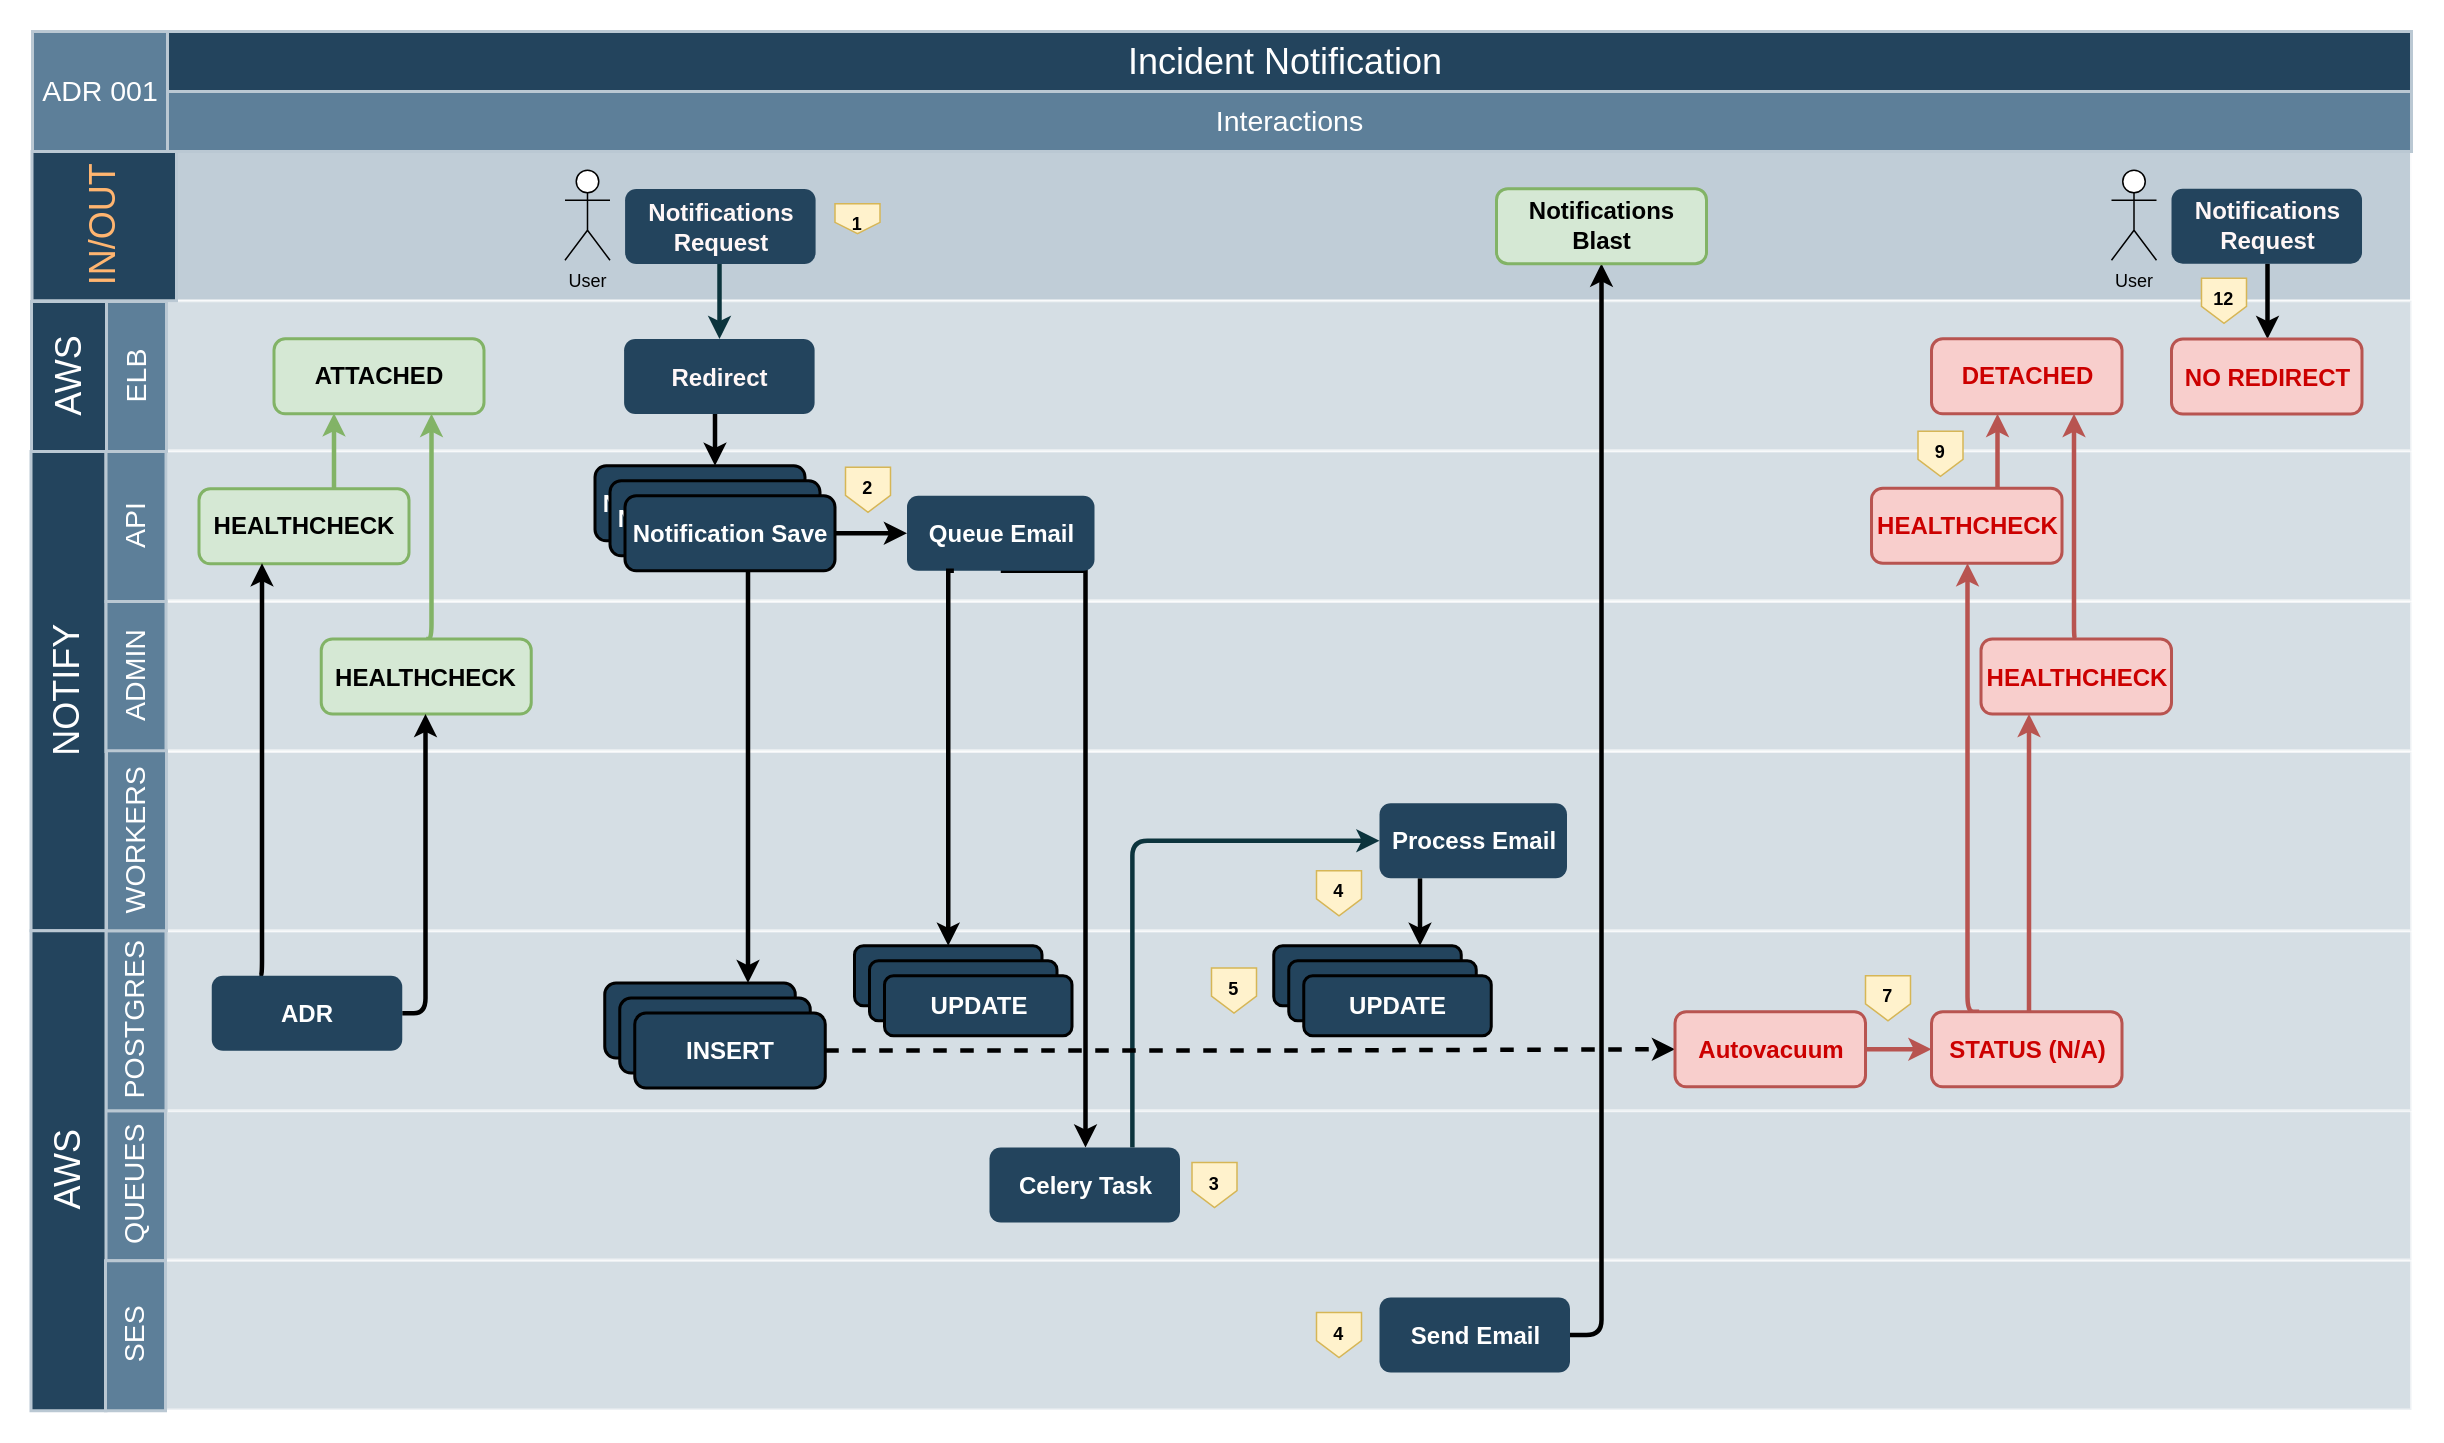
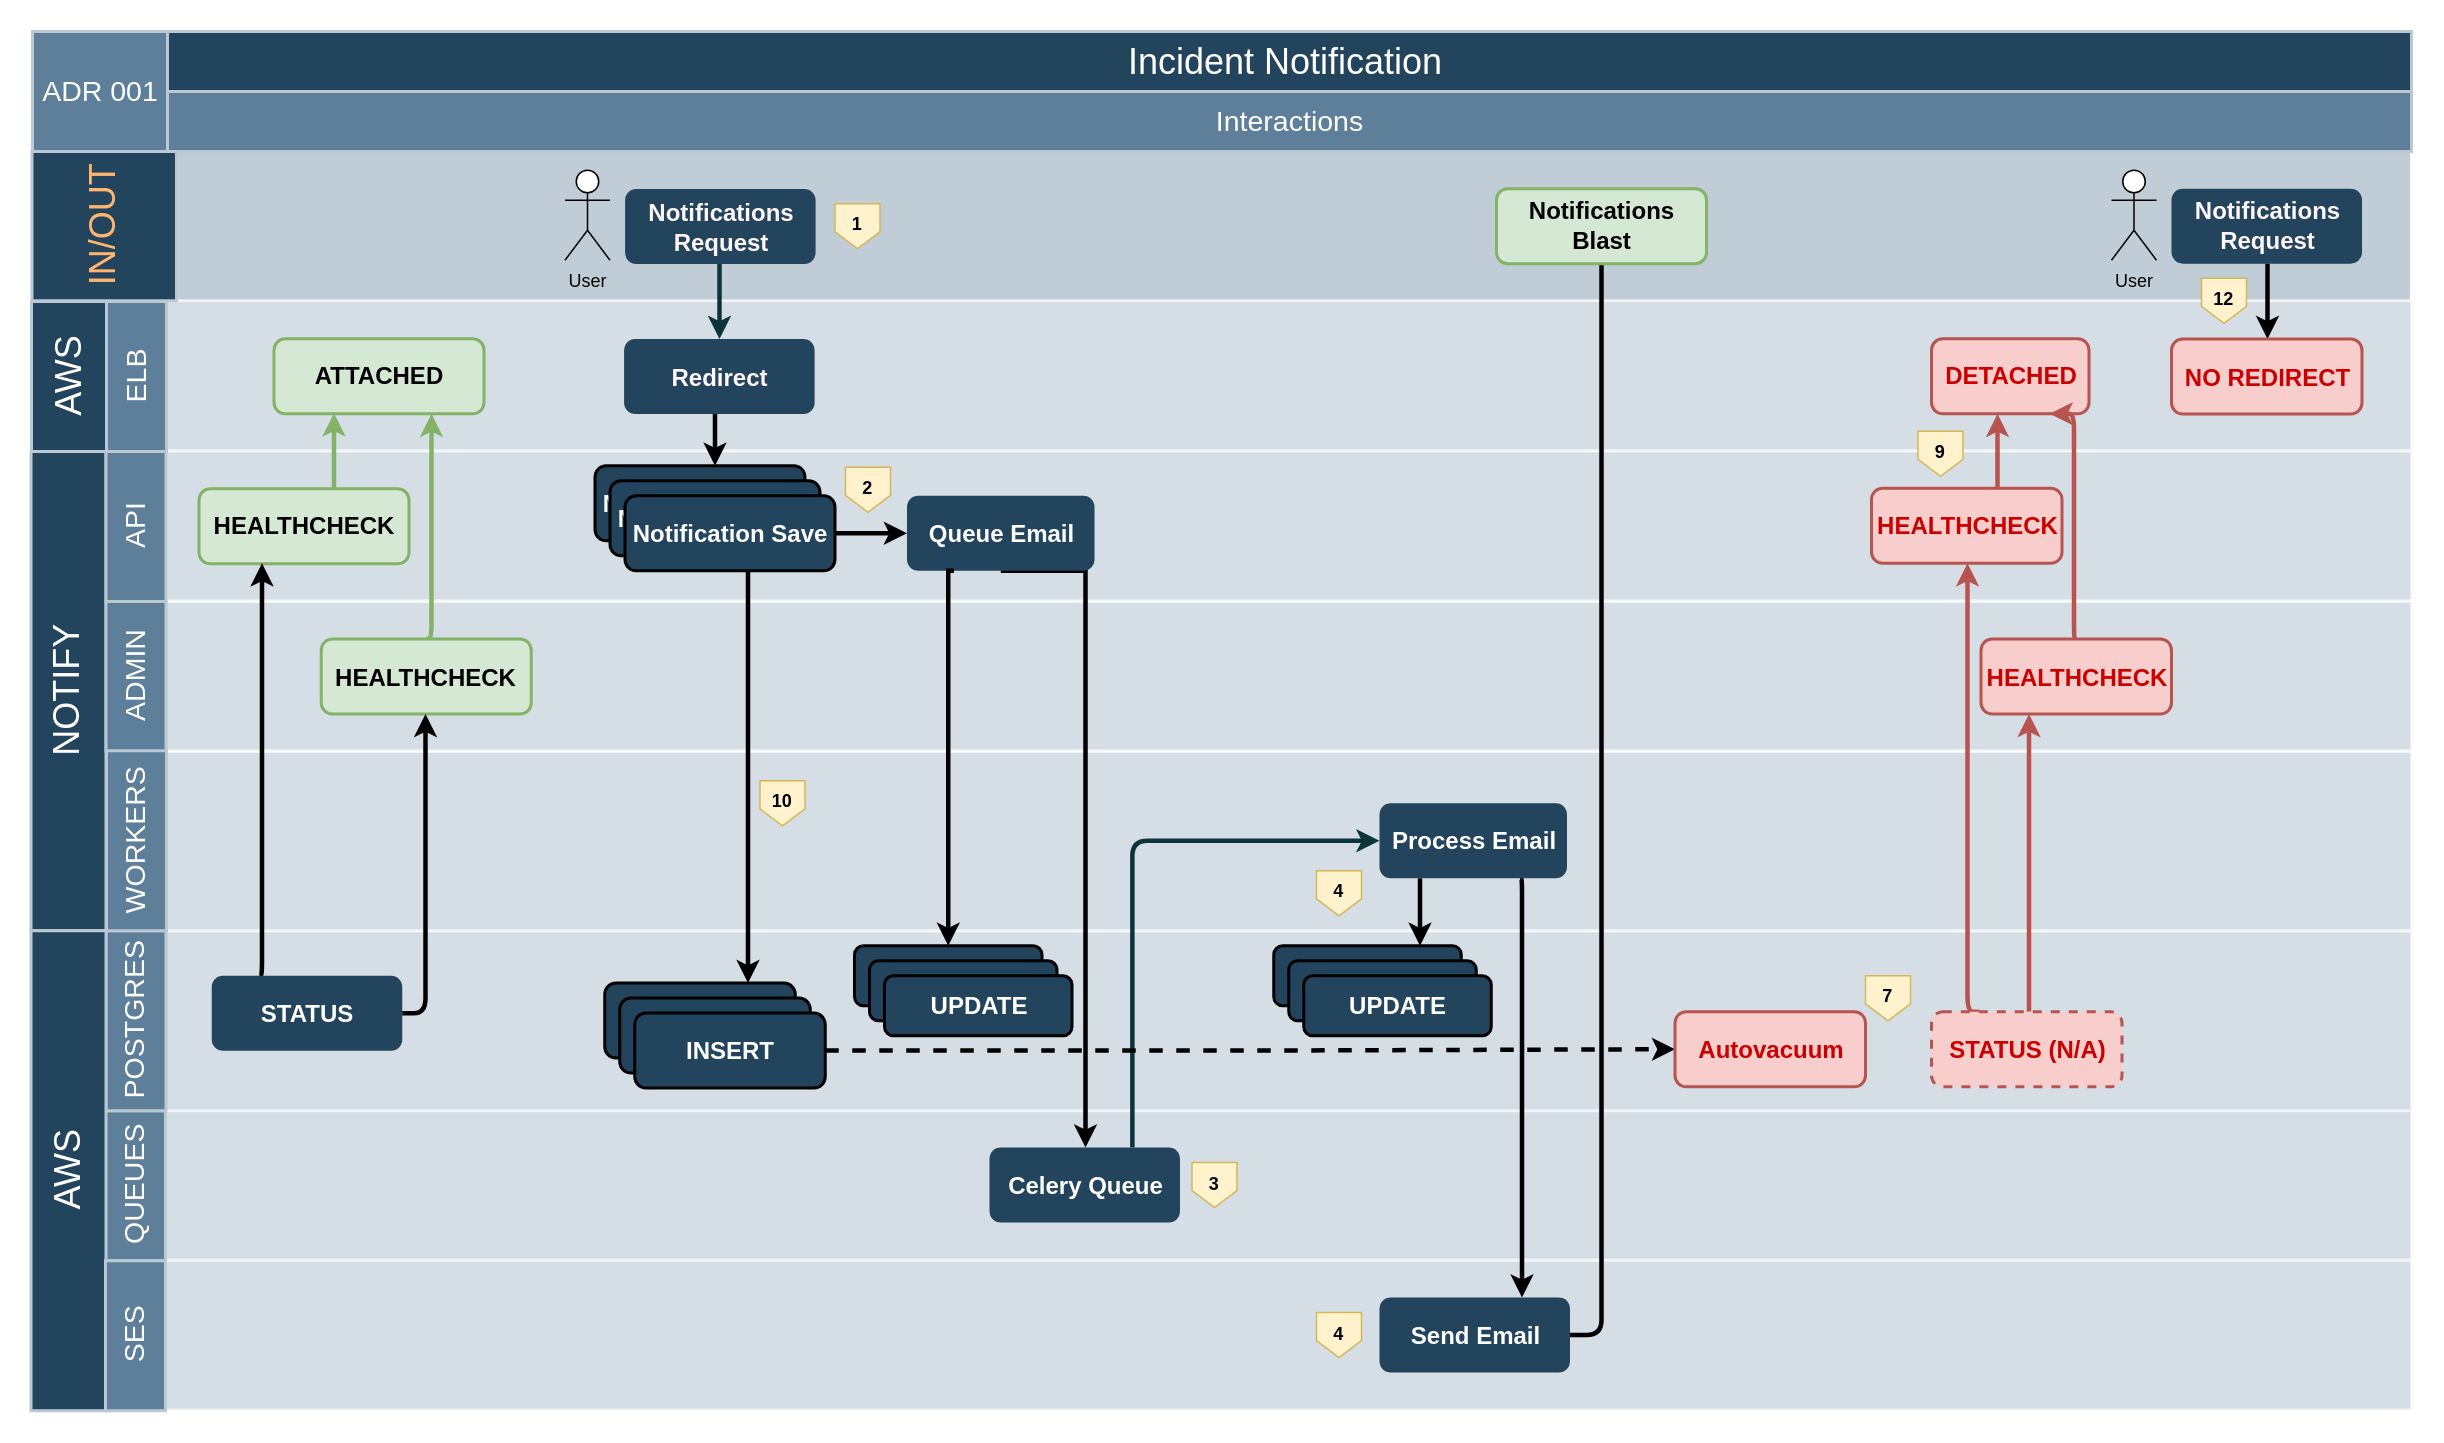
node "1": size 45x30 -> 45x45
edge "Send Email" -> "Notifications Blast": arrowhead classic -> none
node "DETACHED": size 191x75 -> 158x75
node "10": added
node "5": removed
node "ADR": label "ADR" -> "STATUS"
edge "Autovacuum" -> "STATUS (N/A)": removed
node "STATUS (N/A)": style solid -> dashed
edge "Process Email" -> "Send Email": added
node "Celery Task": label "Celery Task" -> "Celery Queue"
